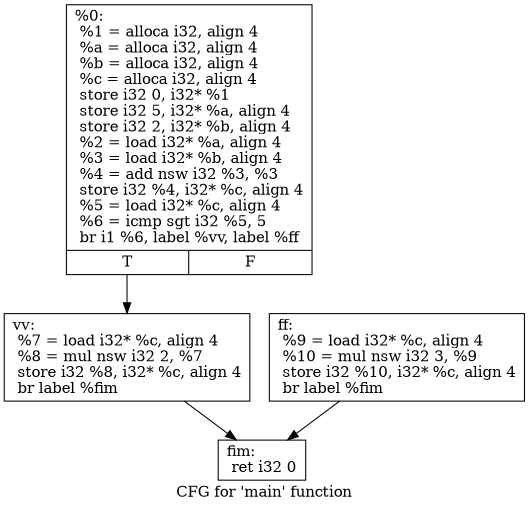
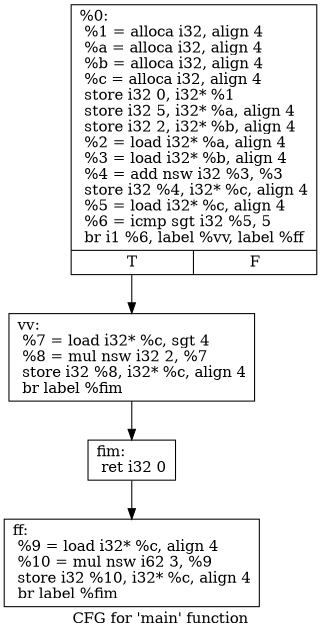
node "vv:": text "%7 = load i32* %c, align 4" -> "%7 = load i32* %c, sgt 4"
node "ff:": text "%10 = mul nsw i32 3, %9" -> "%10 = mul nsw i62 3, %9"
edge "ff:" -> "fim:": reversed
